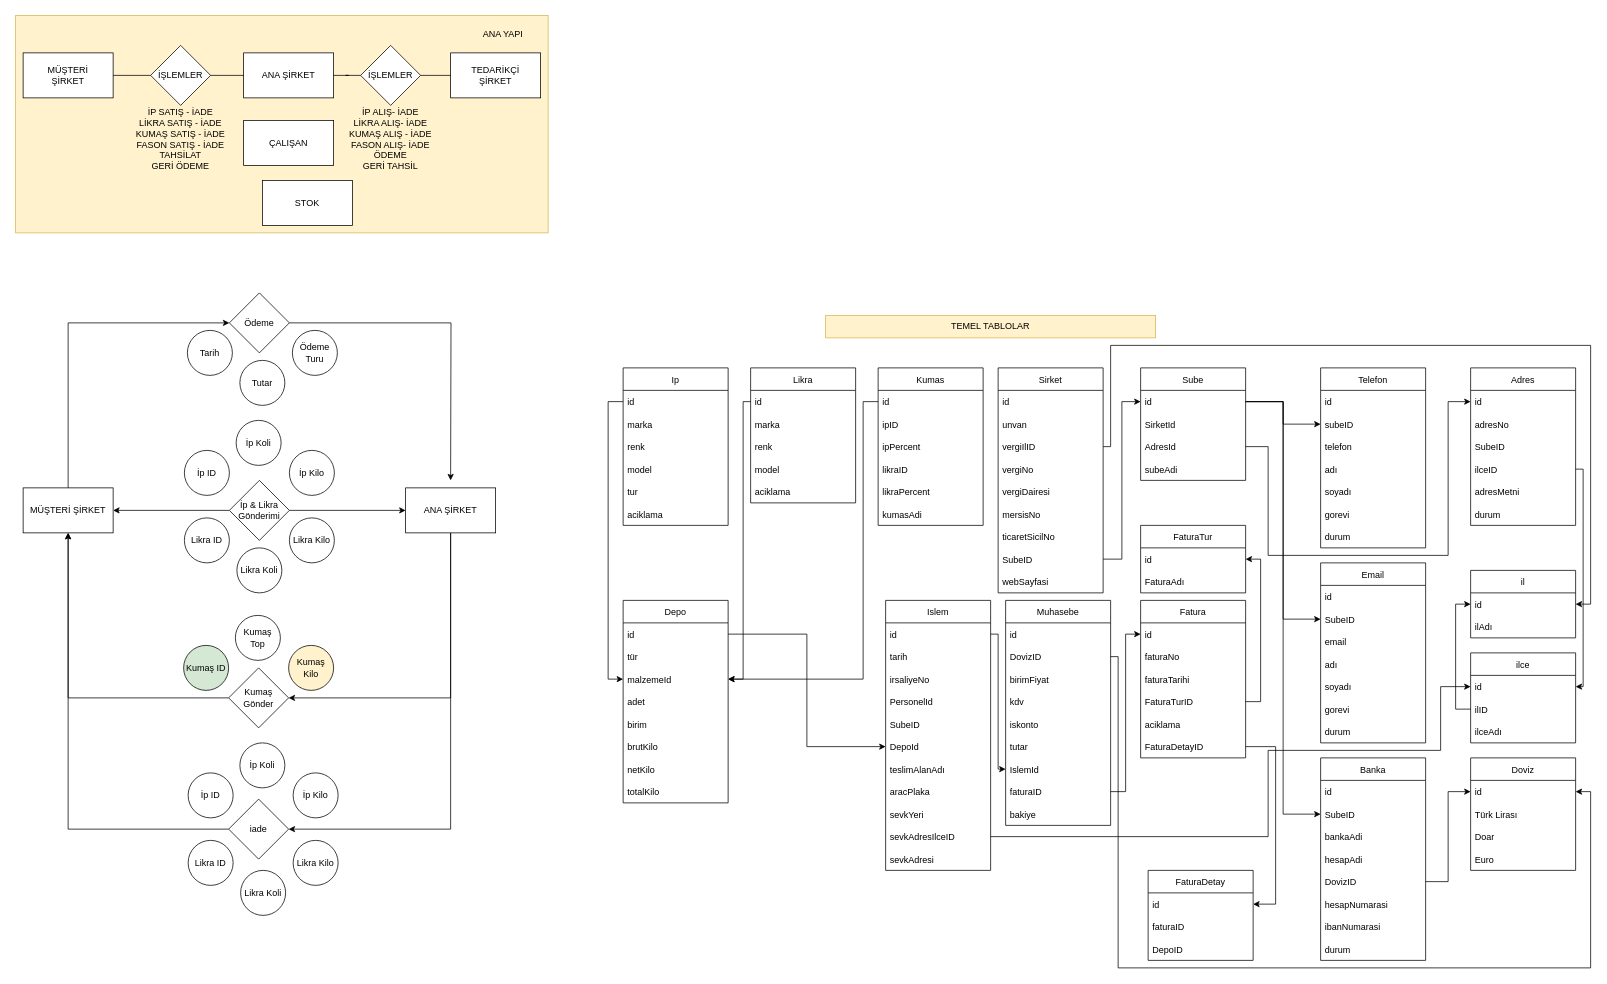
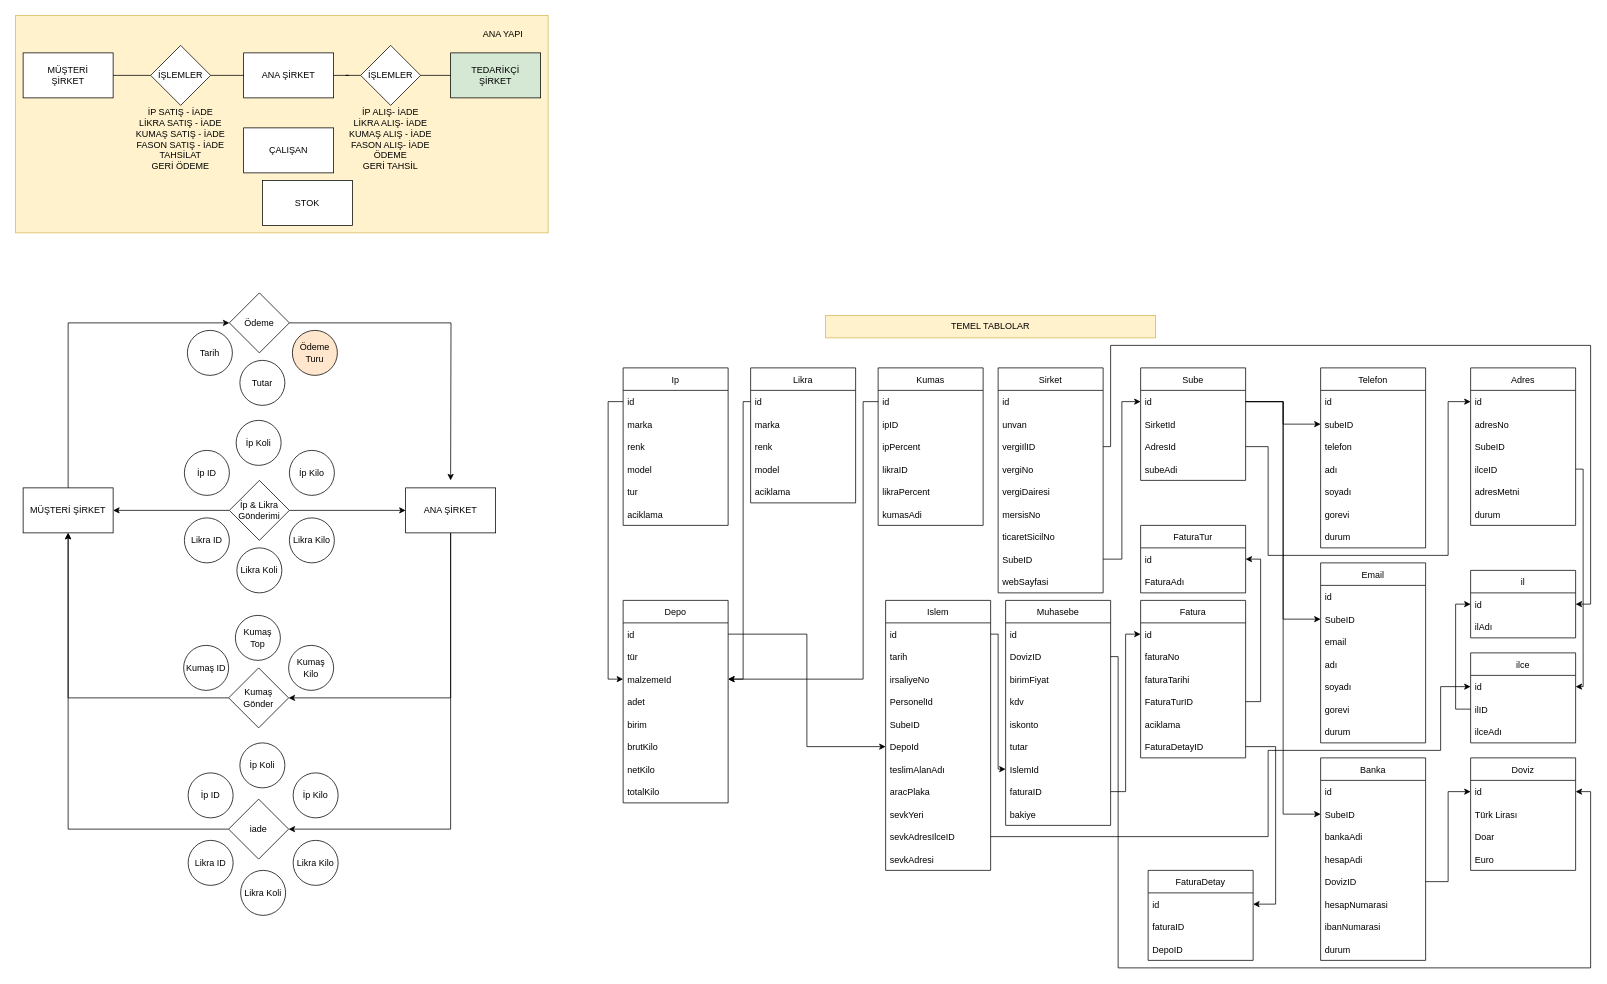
node "TEDARİKÇİ ŞİRKET": fillcolor #ffffff -> #d5e8d4
node "ÇALIŞAN": moved (288, 143) -> (288, 150)
node "Ödeme Turu": fillcolor #ffffff -> #ffe6cc
node "Kumaş ID": fillcolor #d5e8d4 -> #ffffff
node "Kumaş Kilo": fillcolor #fff2cc -> #ffffff
